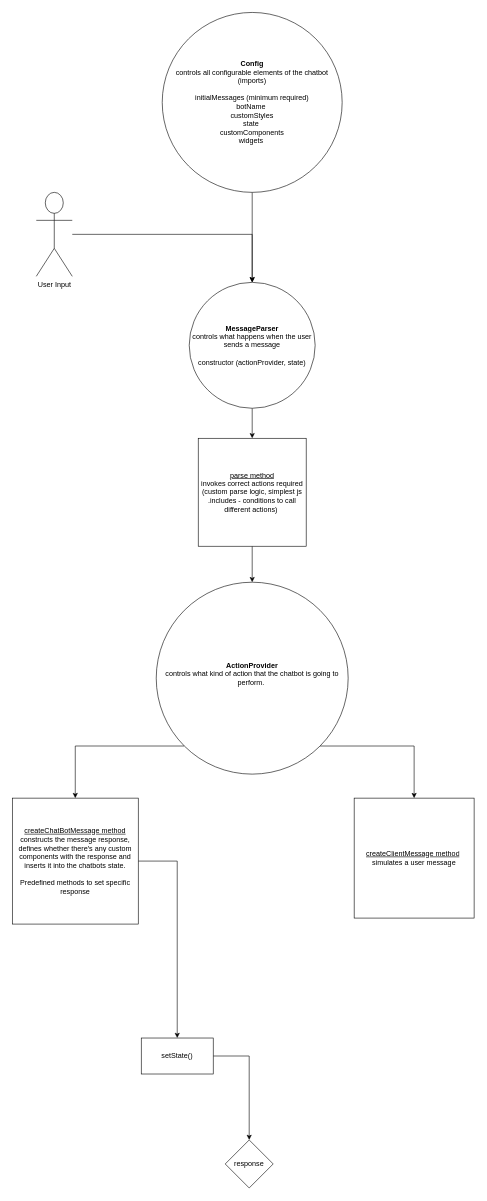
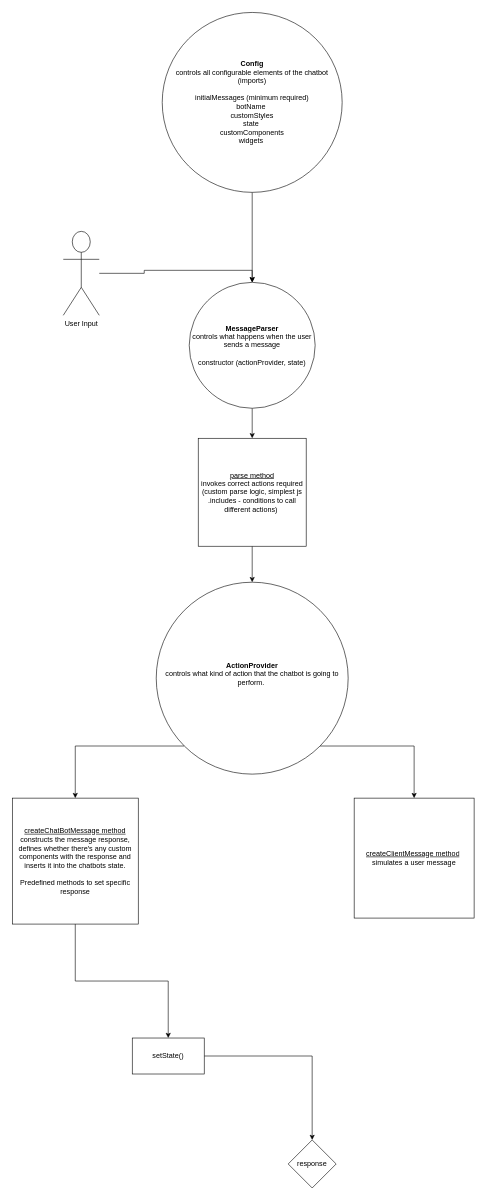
node "User Input": moved (54, 234) -> (81, 273)
node "setState()": moved (177, 1056) -> (168, 1056)
node "response": moved (249, 1164) -> (312, 1164)
